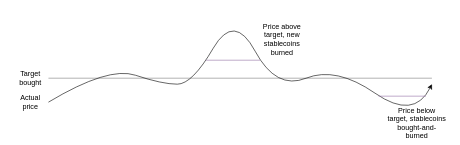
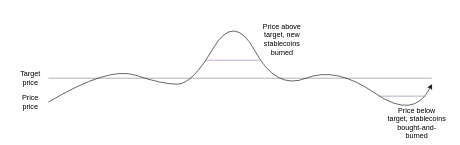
node "Target bought": label "Target bought" -> "Target price"
node "Actual price": label "Actual price" -> "Price price"
